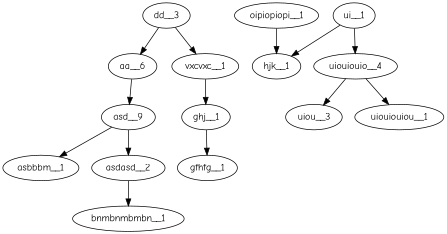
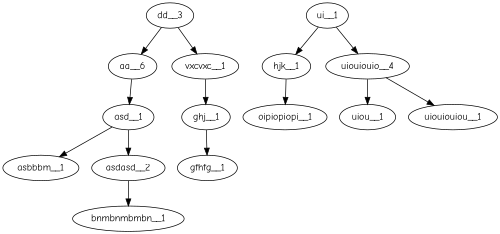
edge "oipiopiopi__1" -> "hjk__1": reversed
node "asd__9": label "asd__9" -> "asd__1"
node "uiou__3": label "uiou__3" -> "uiou__1"
